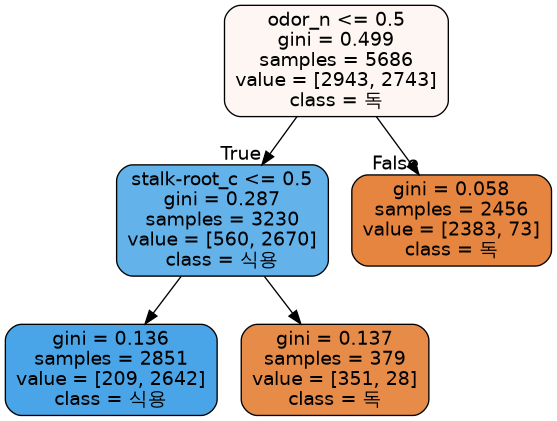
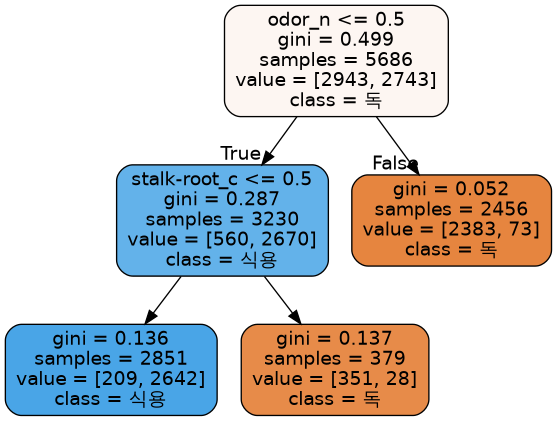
node "gini = 0.058 samples = 2456 value = [2383, 73] class = 독": label "gini = 0.058 samples = 2456 value = [2383, 73] class = 독" -> "gini = 0.052 samples = 2456 value = [2383, 73] class = 독"
